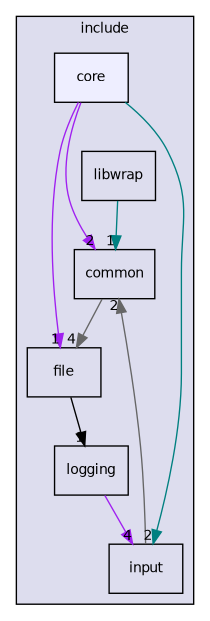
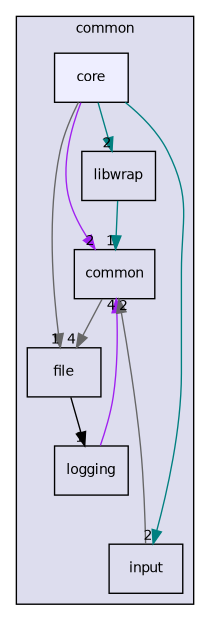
cluster "include": label "include" -> "common"
edge "core" -> "libwrap": added
edge "core" -> "file": color purple -> gray40
edge "logging" -> "input": now "logging" -> "common"
